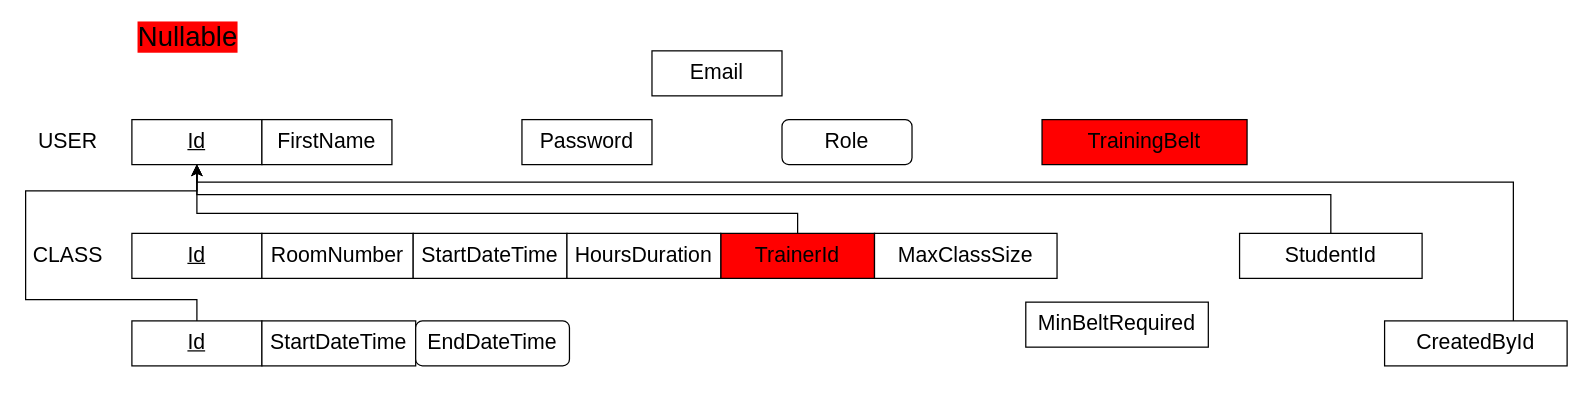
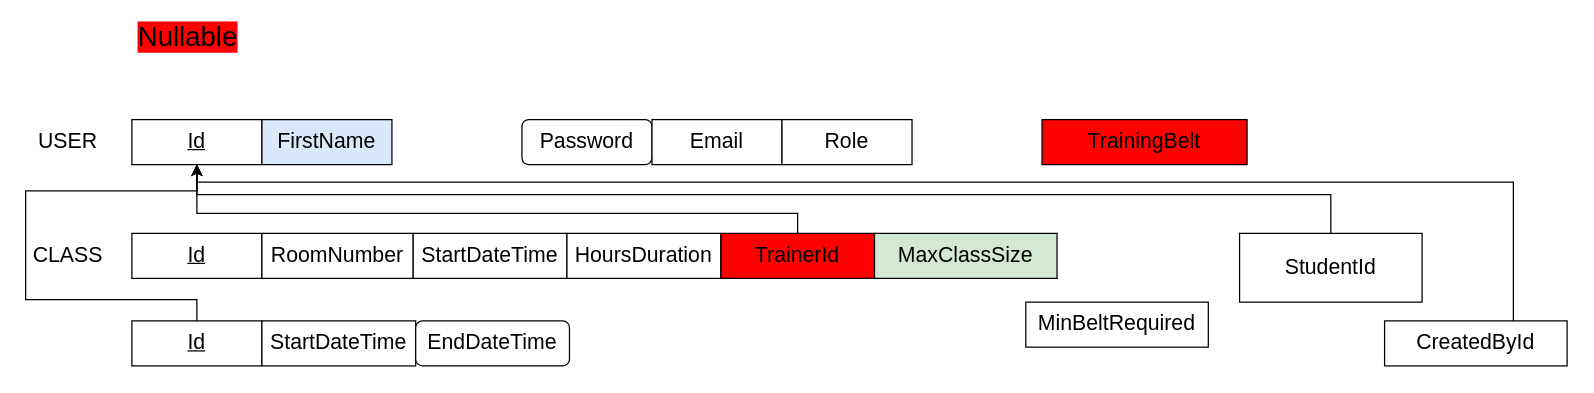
node "Email": moved (717, 73) -> (717, 142)
node "FirstName": fillcolor #ffffff -> #dae8fc
node "Password": shape rectangle -> rounded rectangle
node "Role": shape rounded rectangle -> rectangle
node "MaxClassSize": fillcolor #ffffff -> #d5e8d4
node "StudentId": size 183x45 -> 183x69
